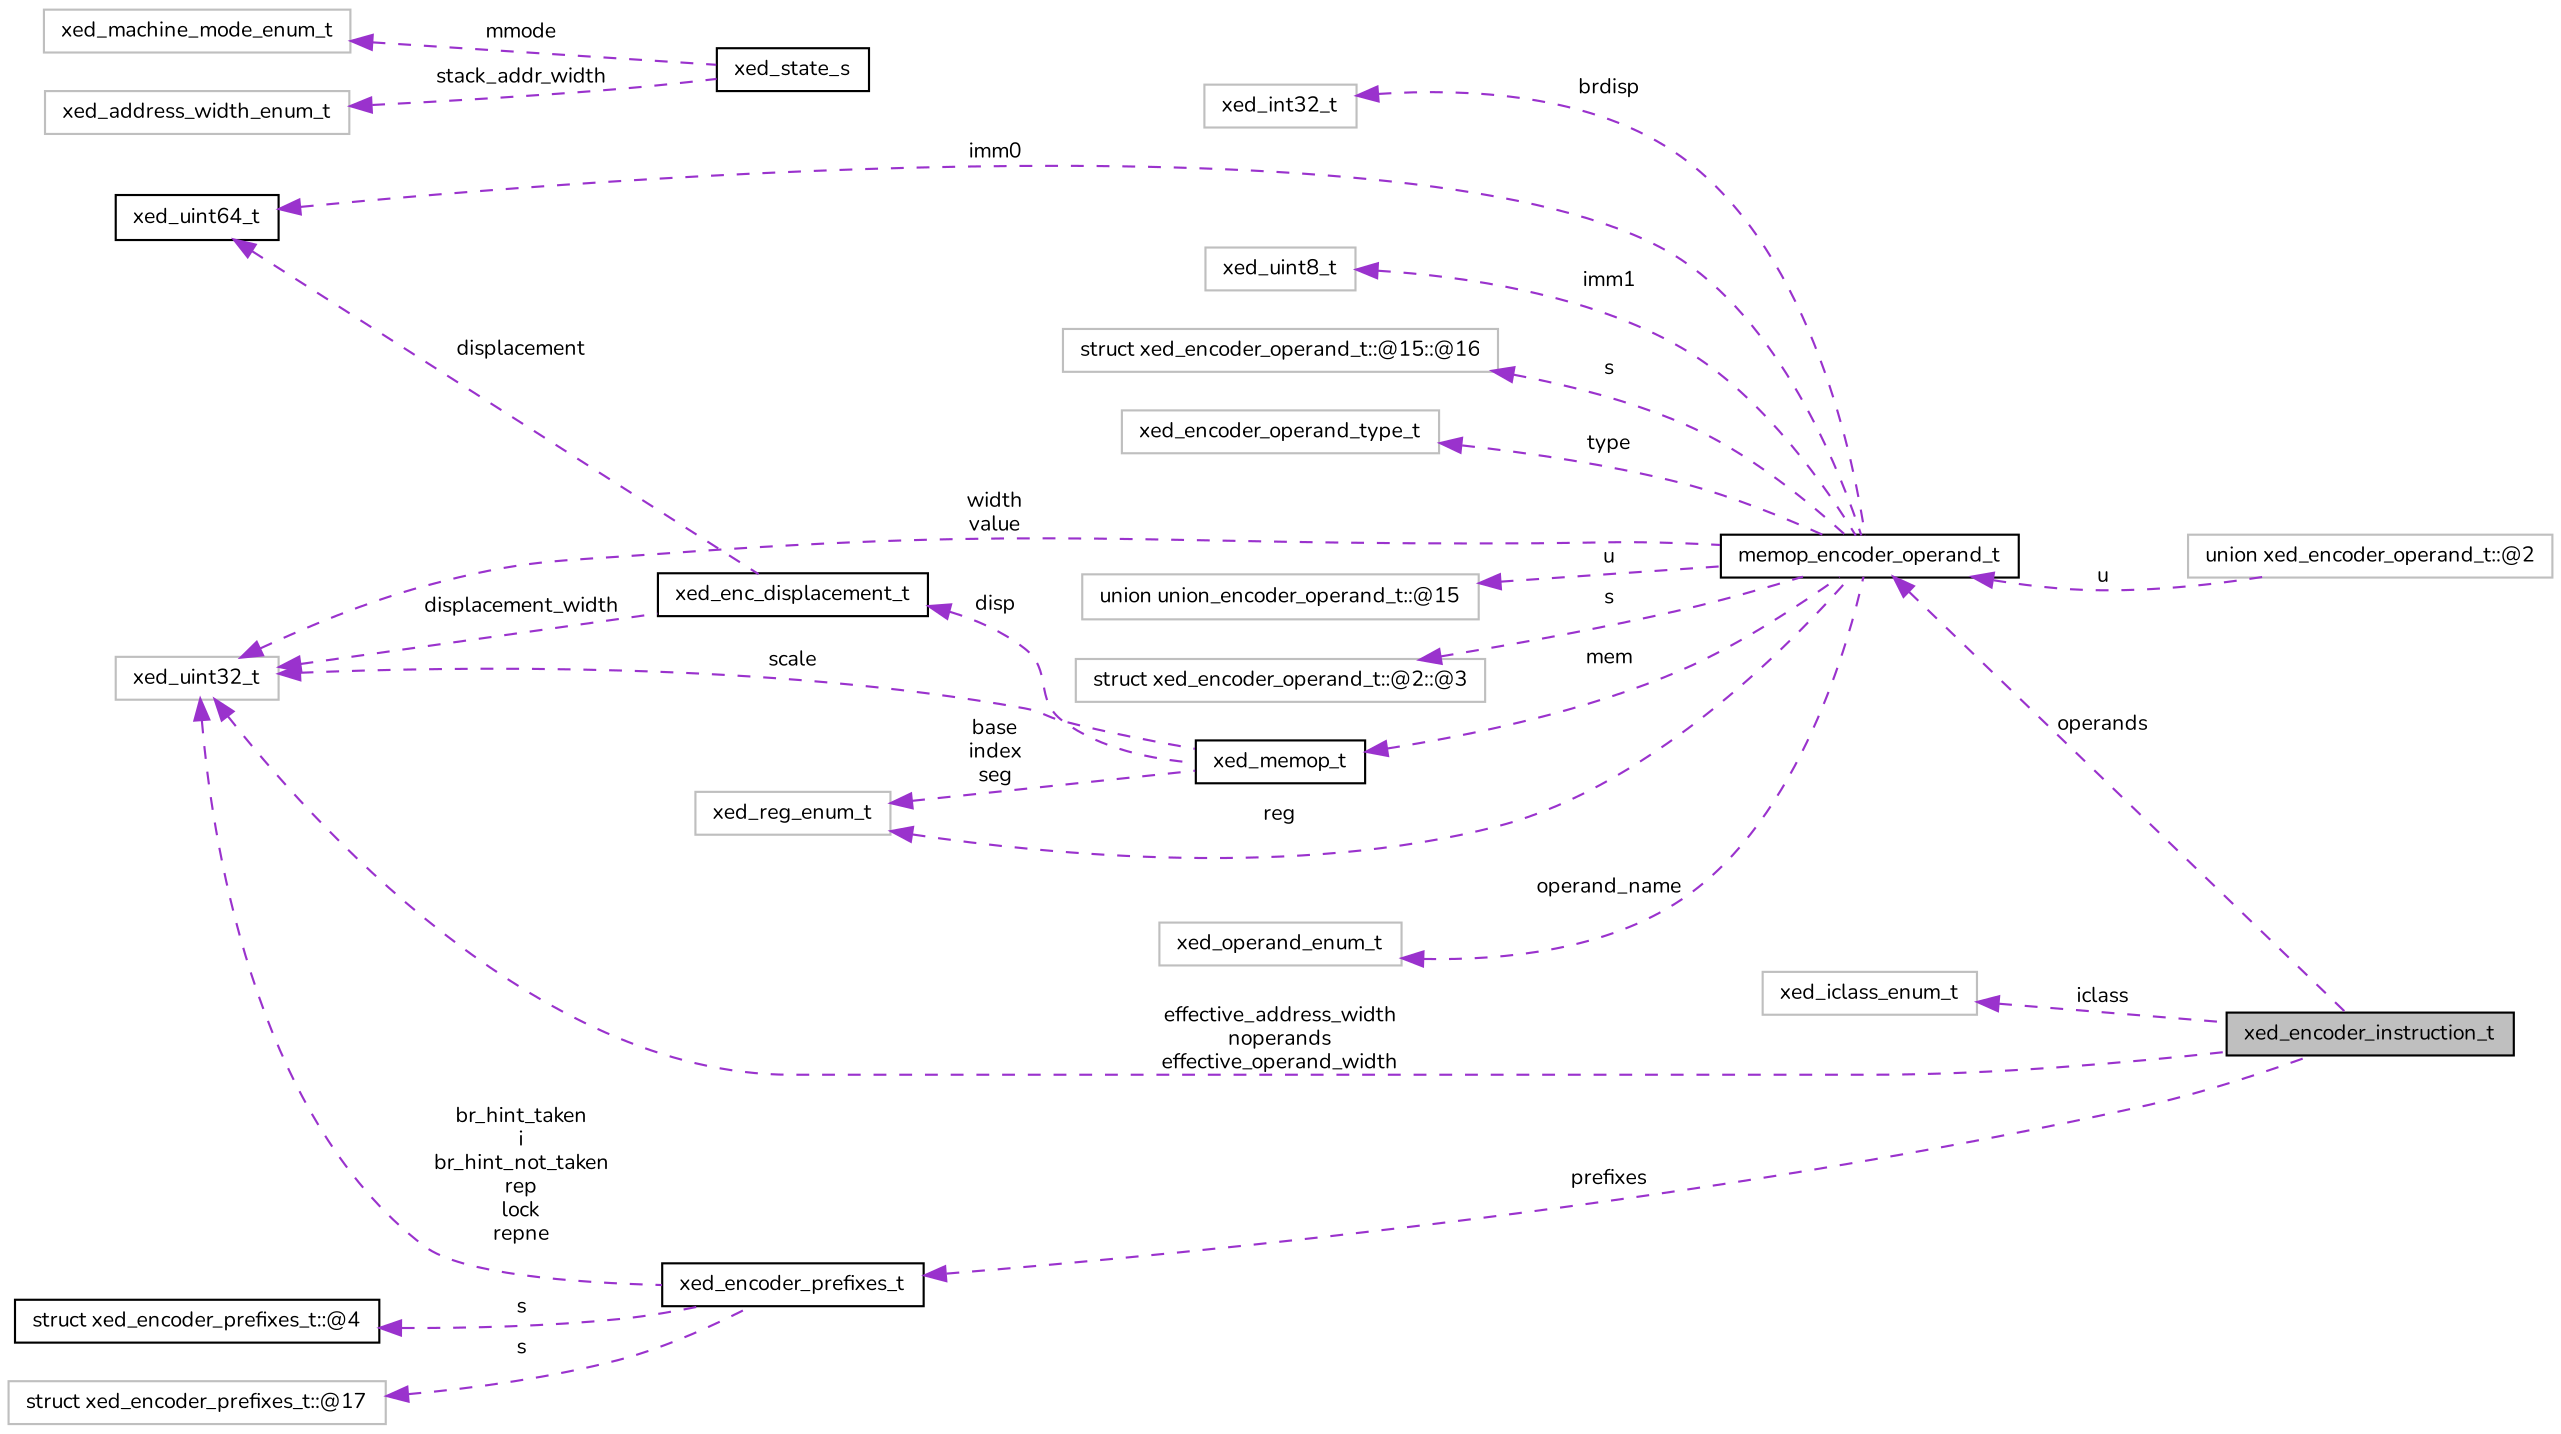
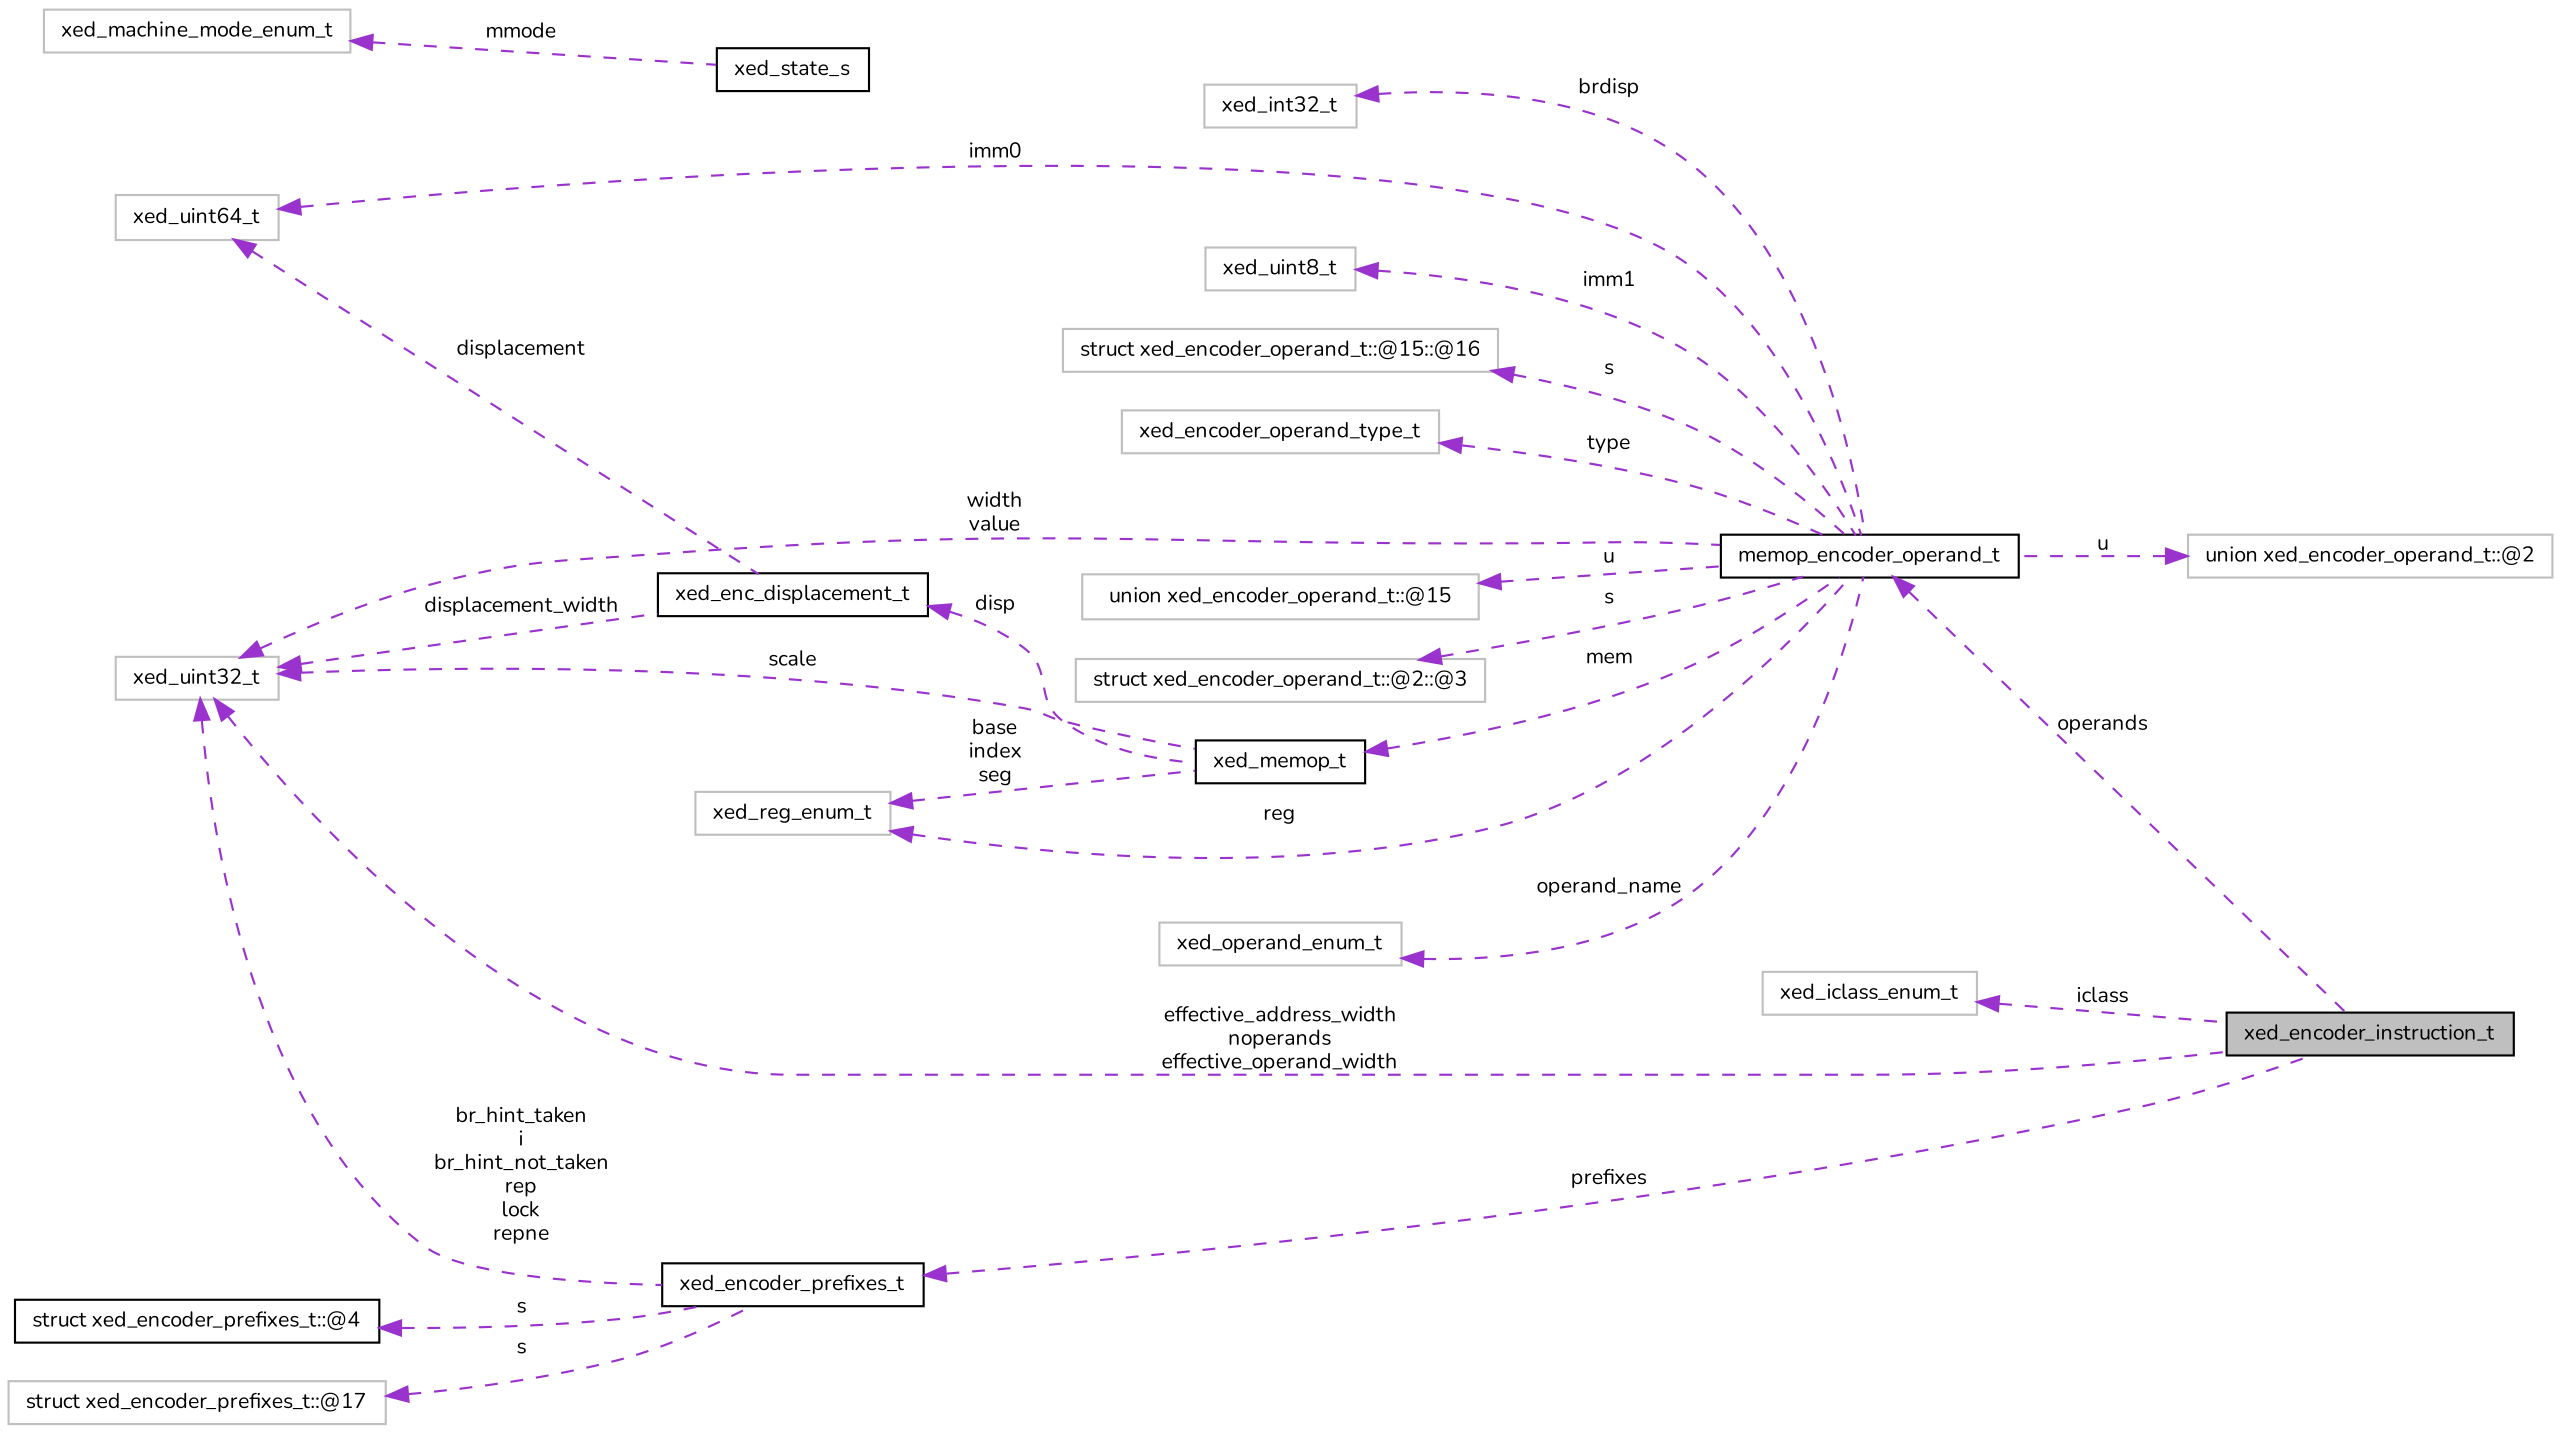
node "xed_address_width_enum_t": removed
node "xed_uint64_t": color black -> grey75
edge "union xed_encoder_operand_t::@2" -> "memop_encoder_operand_t": reversed
node "union union_encoder_operand_t::@15": label "union union_encoder_operand_t::@15" -> "union xed_encoder_operand_t::@15"
